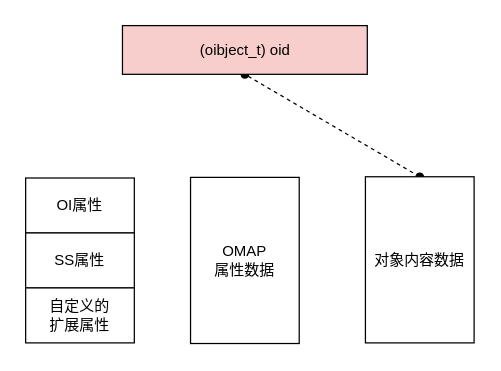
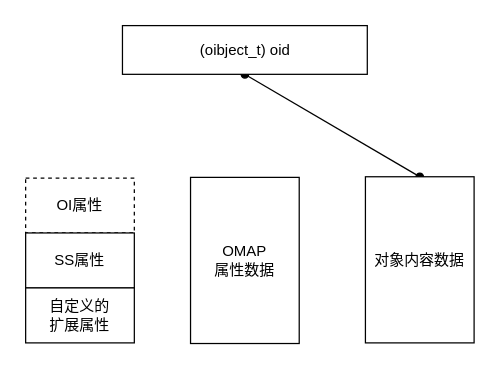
node "(oibject_t) oid": fillcolor #f8cecc -> #ffffff
edge "(oibject_t) oid" -- "对象内容数据": style dashed -> solid
node "OI属性": style solid -> dashed
